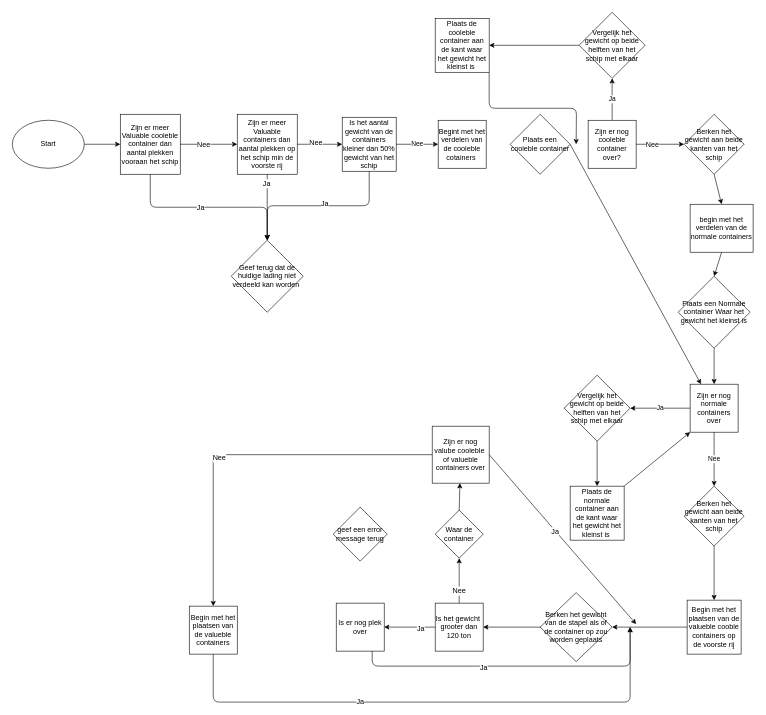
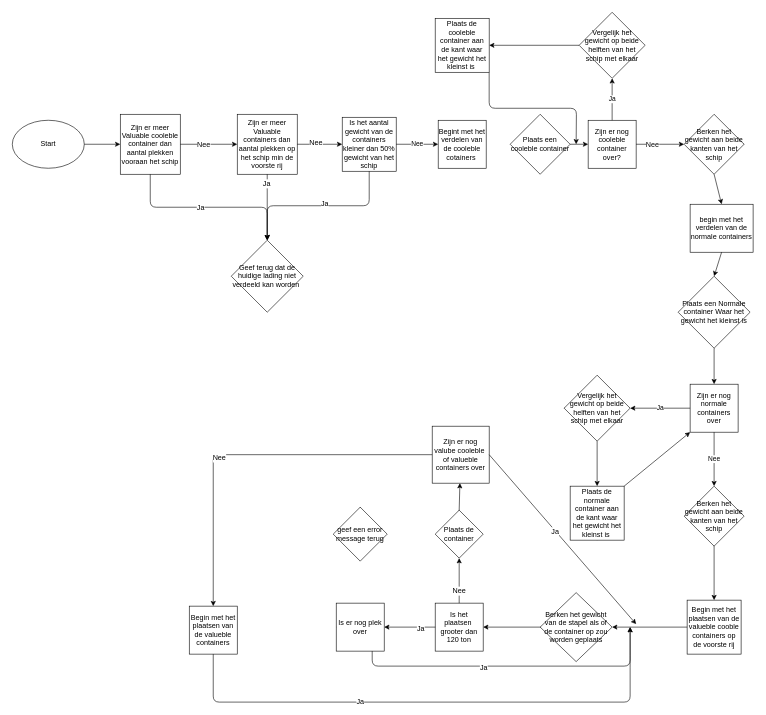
edge "Plaats een cooleble container" -> "Zijn er nog normale containers over": now "Plaats een cooleble container" -> "Zijn er nog cooleble container over?"
node "Waar de container": label "Waar de container" -> "Plaats de container"
node "Is het gewicht grooter dan 120 ton": label "Is het gewicht grooter dan 120 ton" -> "Is het plaatsen grooter dan 120 ton"
